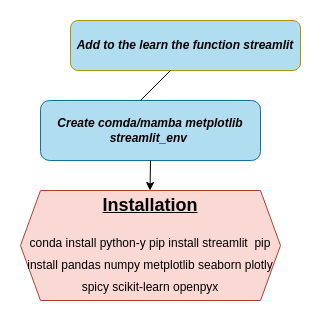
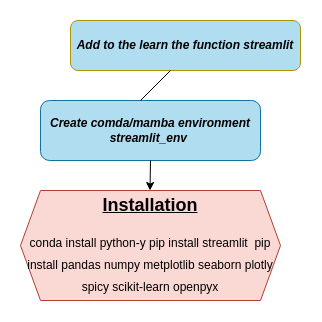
node "Create comda/mamba metplotlib streamlit_env": label "Create comda/mamba metplotlib streamlit_env" -> "Create comda/mamba environment streamlit_env"
